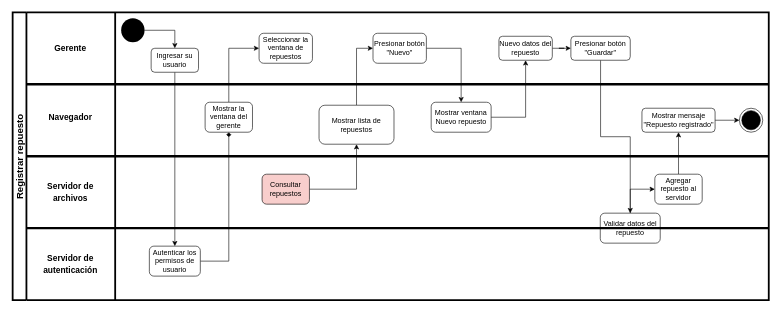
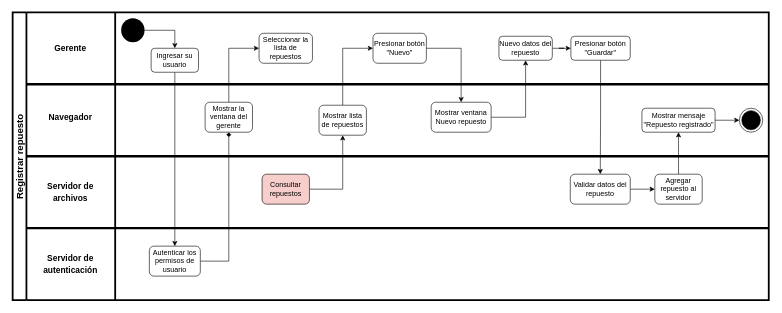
node "Seleccionar la ventana de repuestos": label "Seleccionar la ventana de repuestos" -> "Seleccionar la lista de repuestos"
node "Mostrar lista de repuestos": size 75x39 -> 47x30
node "Validar datos del repuesto": moved (630, 228) -> (600, 189)
